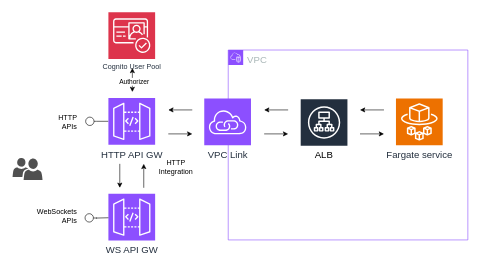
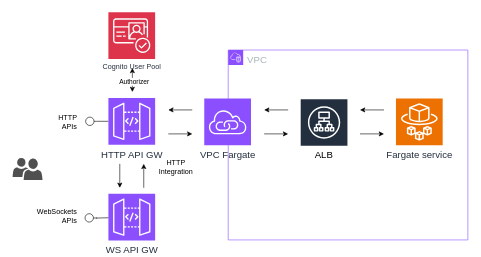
node "VPC Link": label "VPC Link" -> "VPC Fargate"
